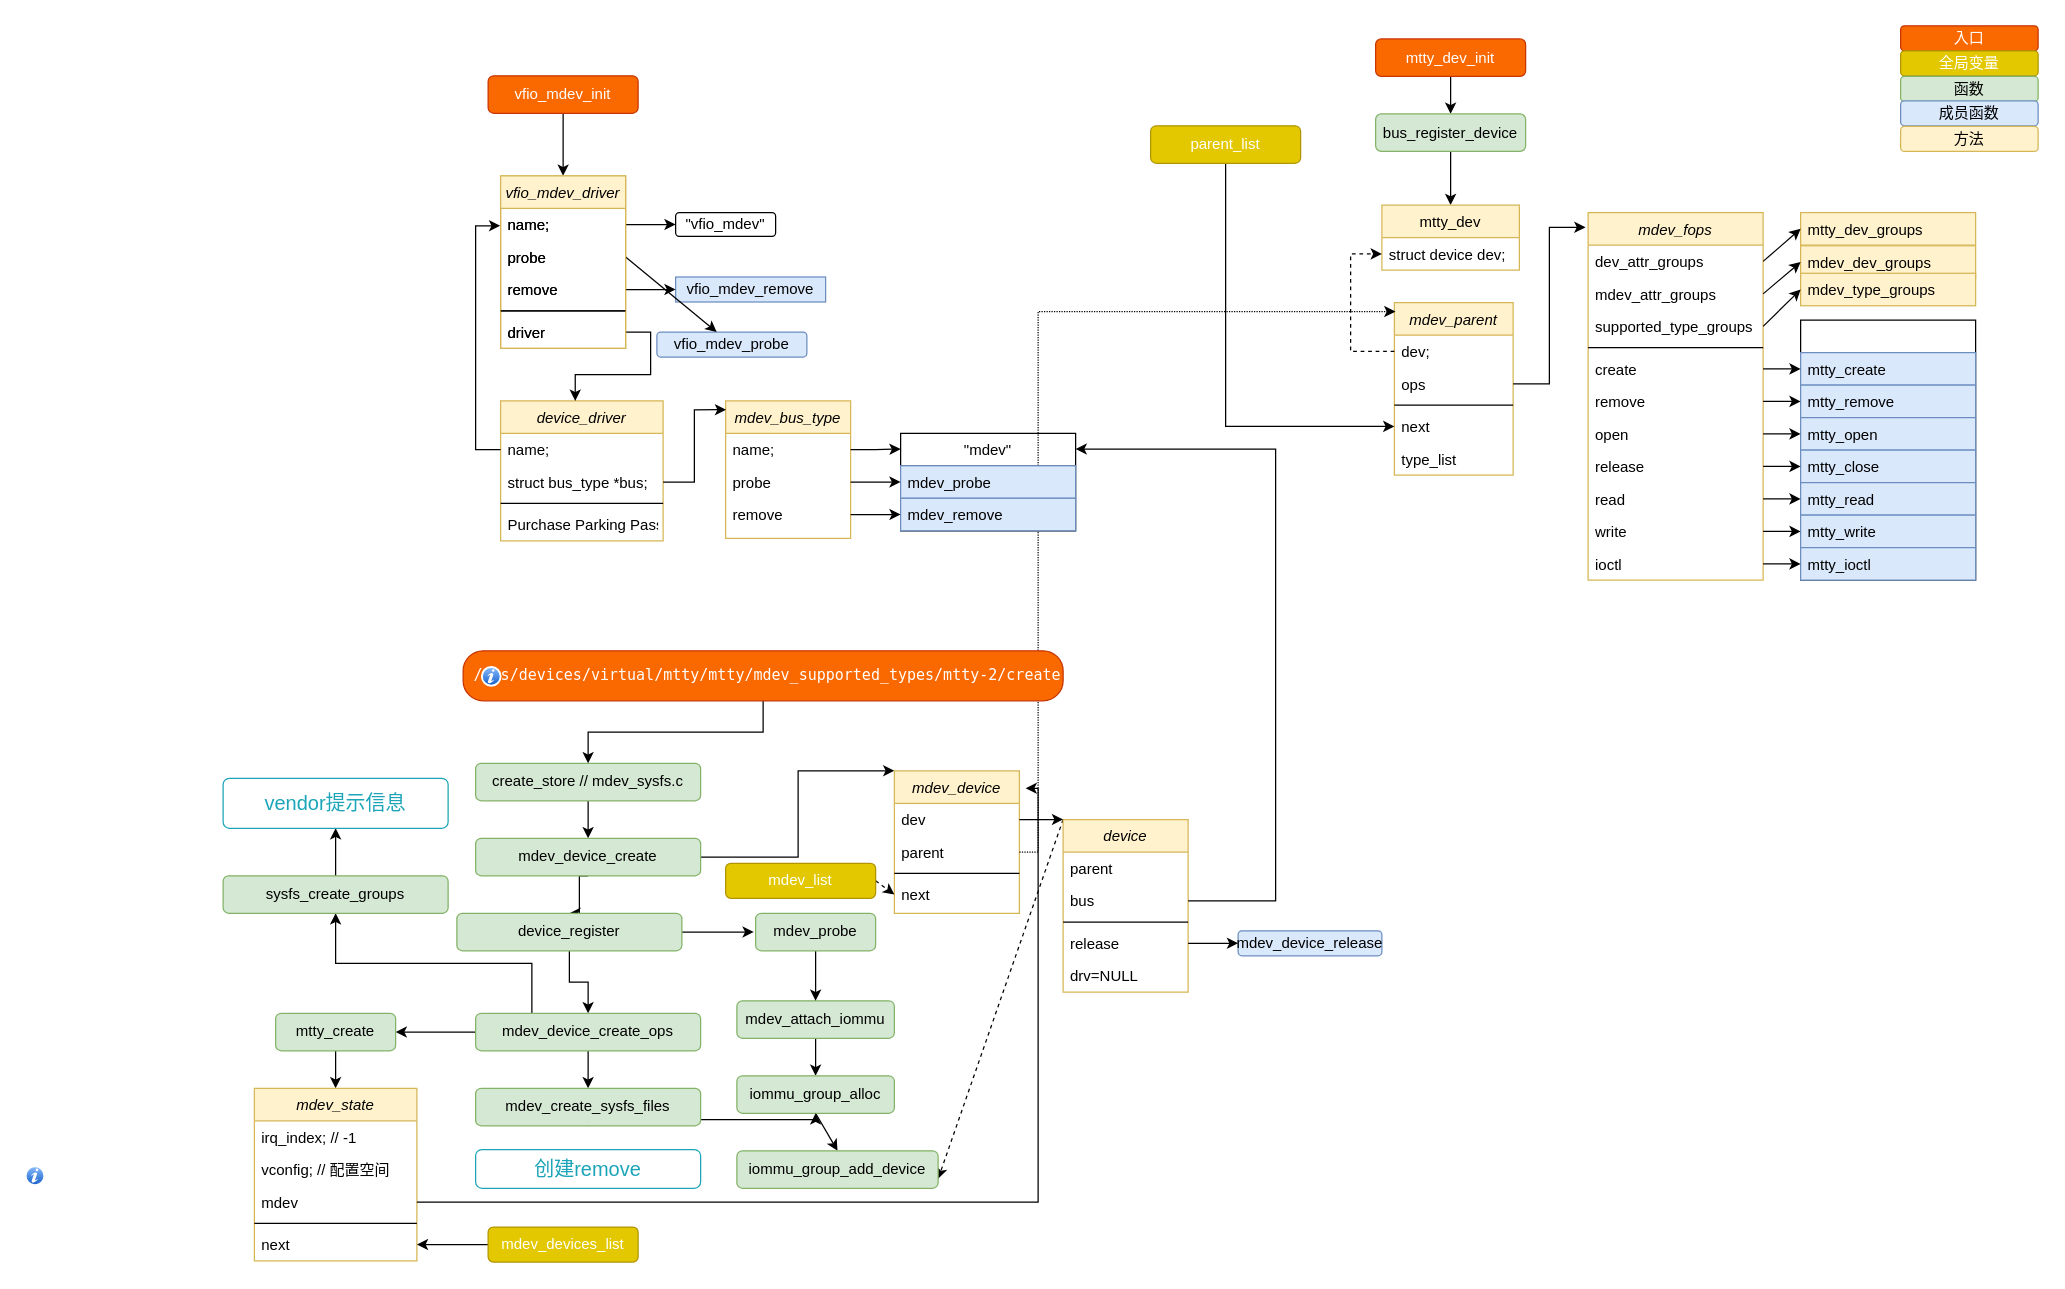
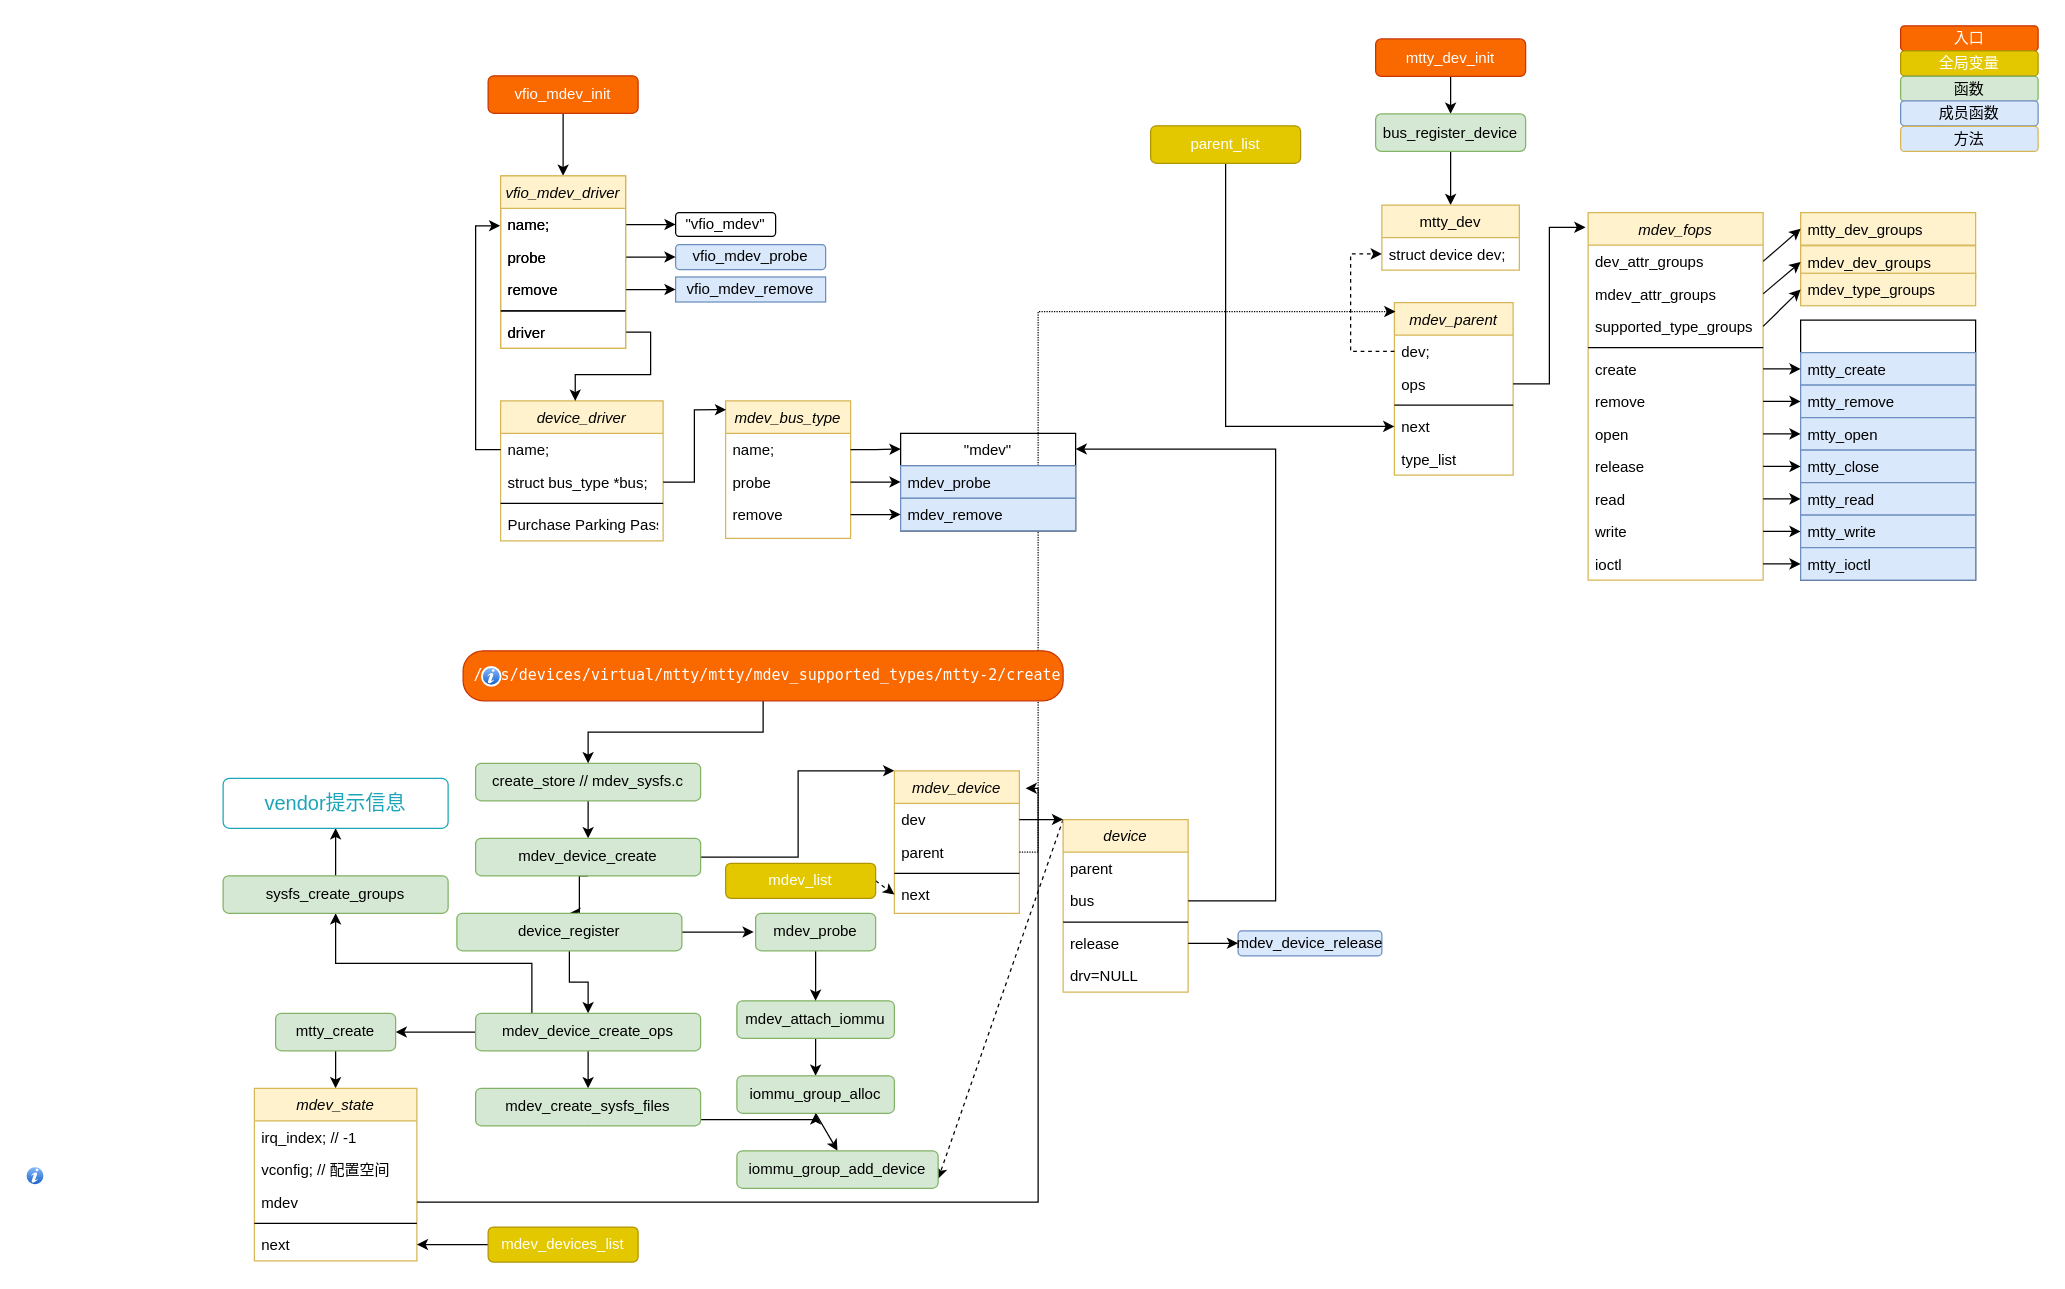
node "方法": fillcolor #fff2cc -> #dae8fc
node "vfio_mdev_probe": moved (732, 344) -> (751, 257)
node "创建remove": removed
